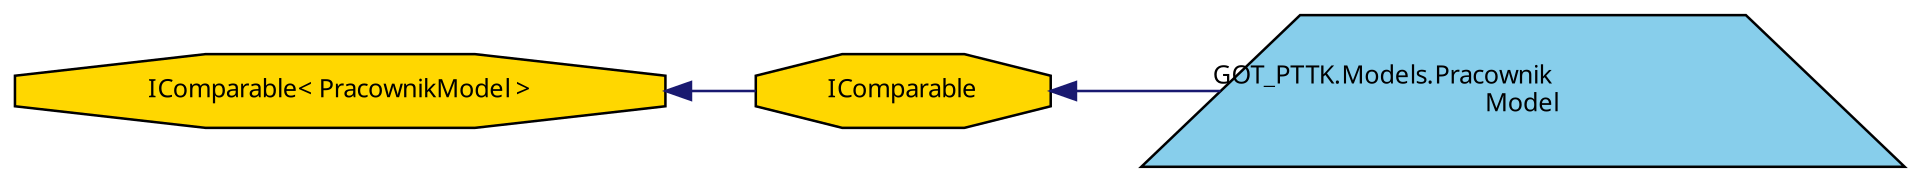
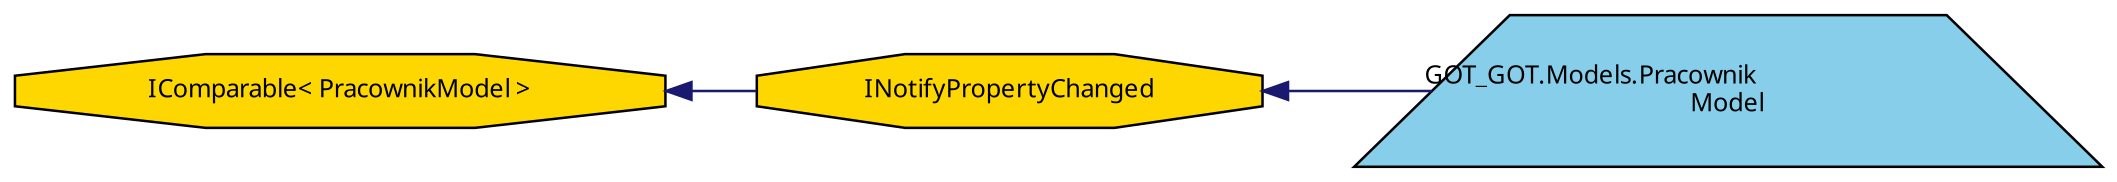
node "IComparable": label "IComparable" -> "INotifyPropertyChanged"
node "GOT_PTTK.Models.Pracownik Model": label "GOT_PTTK.Models.Pracownik Model" -> "GOT_GOT.Models.Pracownik Model"
